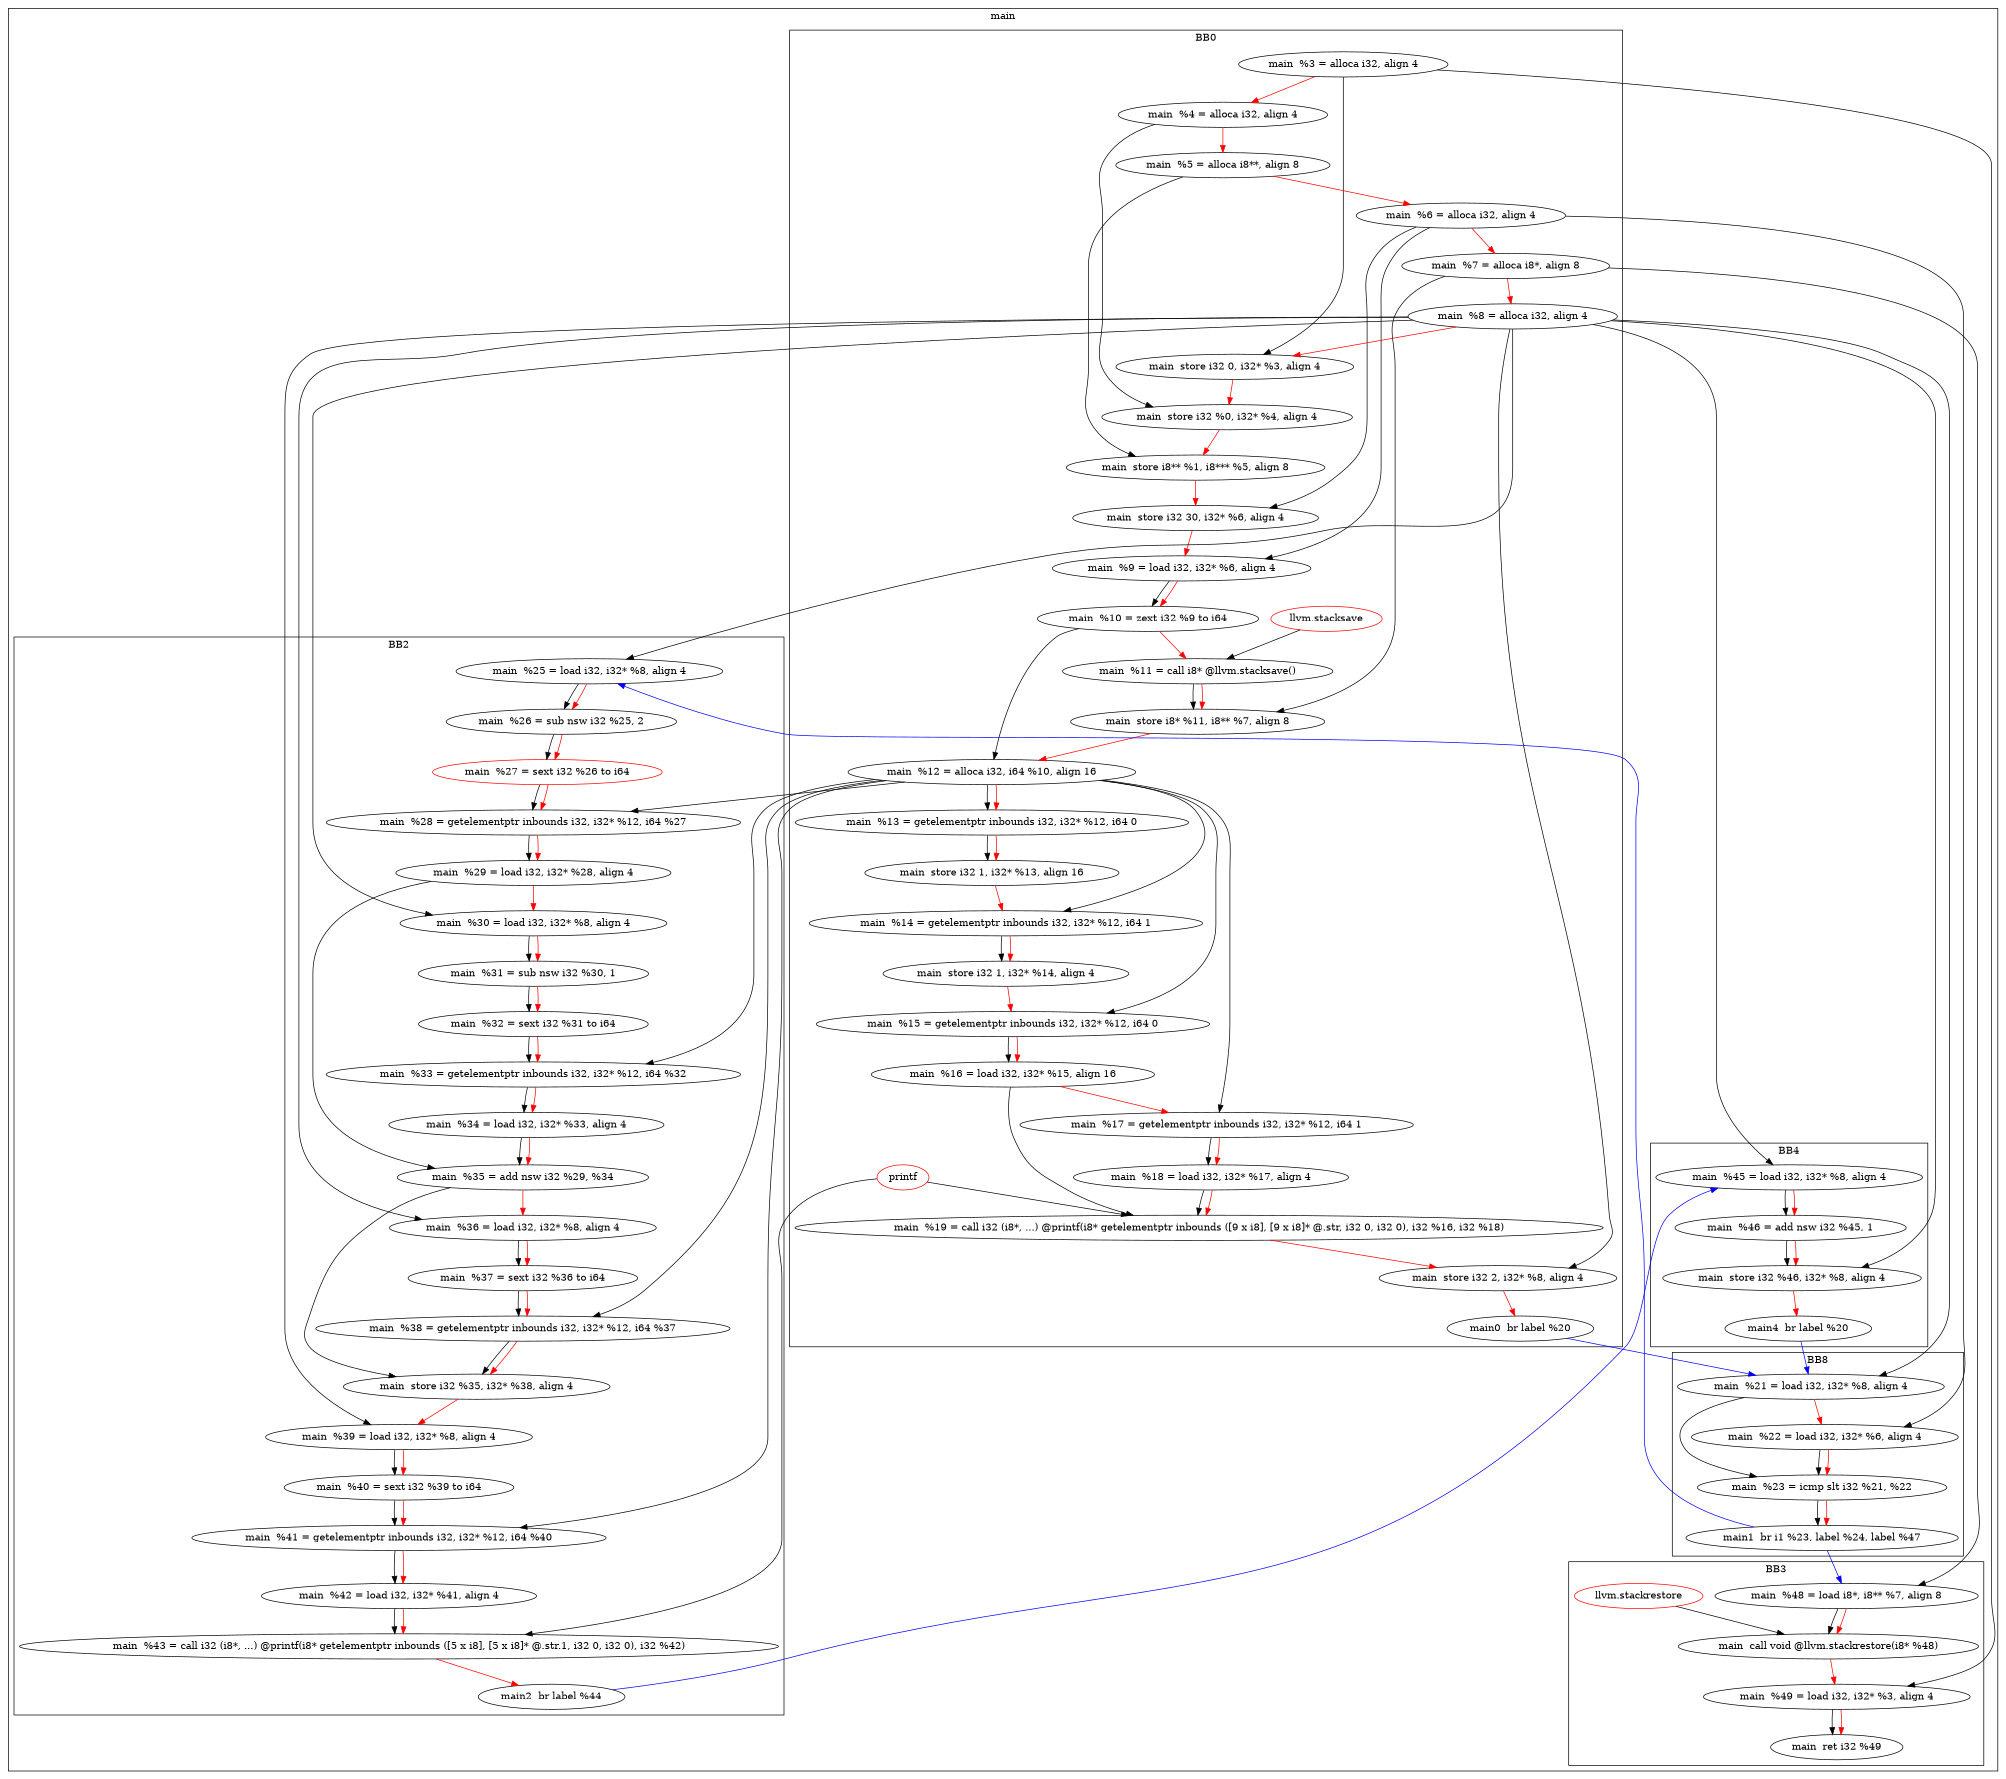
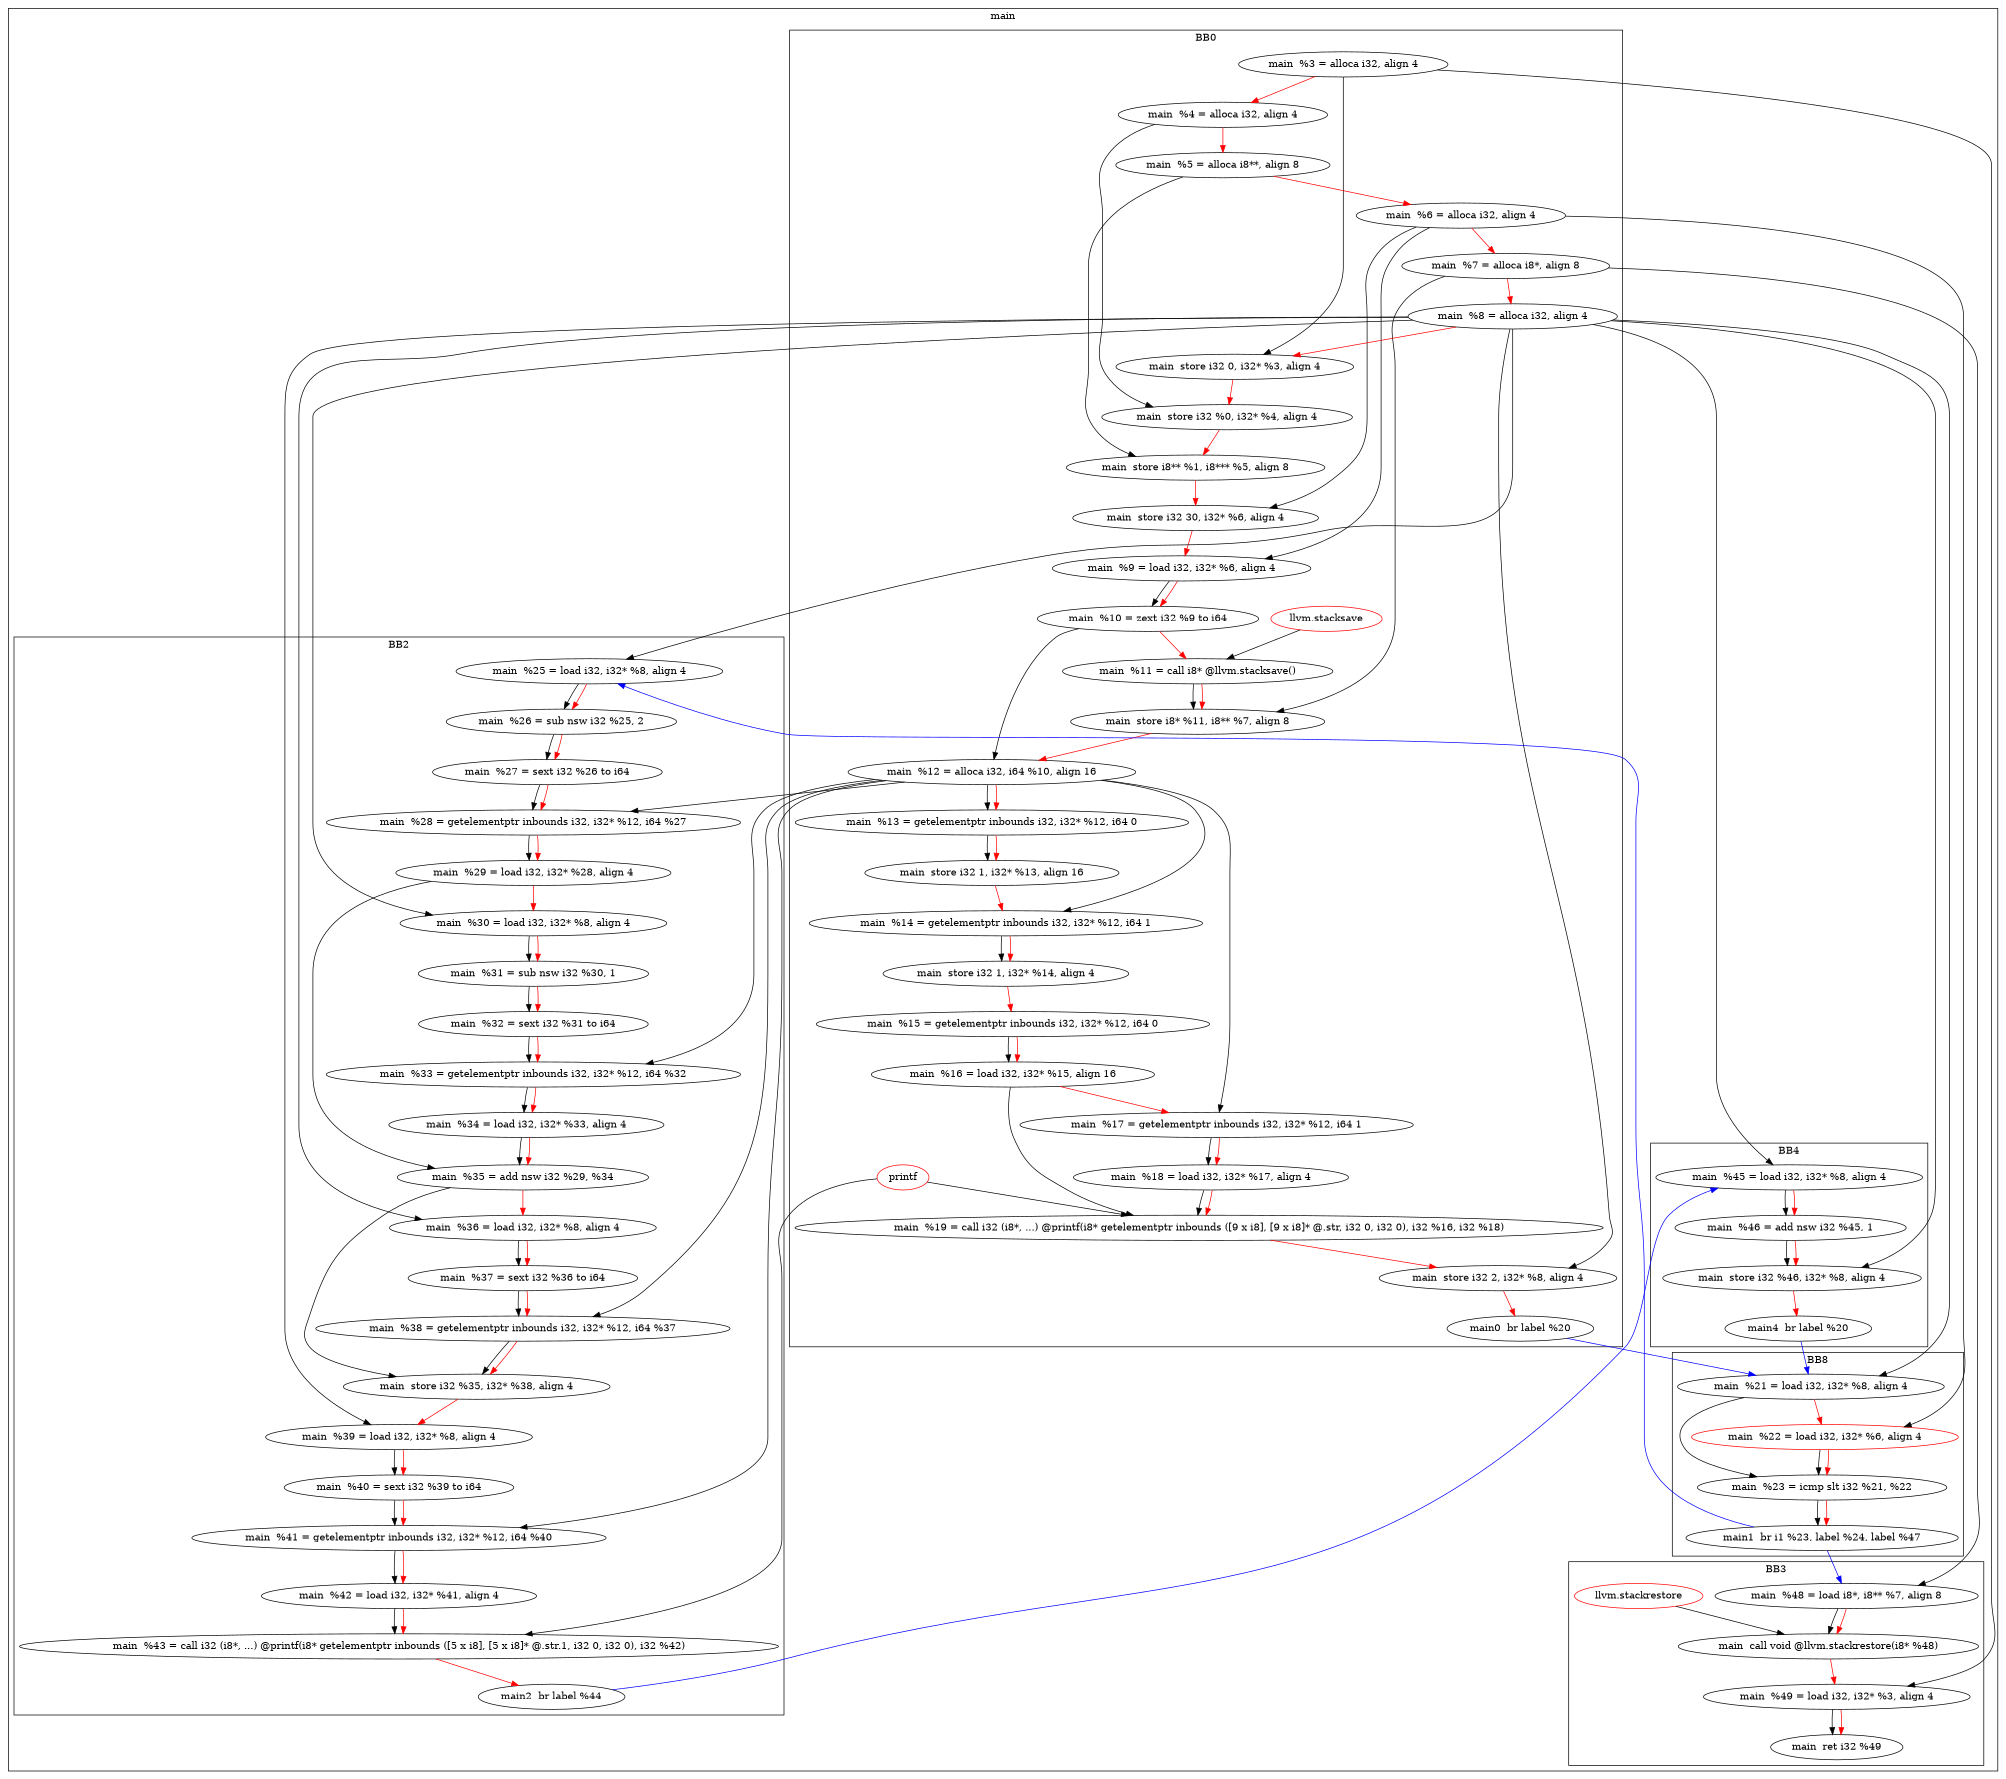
node "main  %27 = sext i32 %26 to i64": color red -> black
edge "main  %12 = alloca i32, i64 %10, align 16" -> "main  %15 = getelementptr inbounds i32, i32* %12, i64 0": removed
node "main  %22 = load i32, i32* %6, align 4": color black -> red
